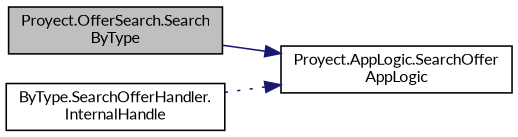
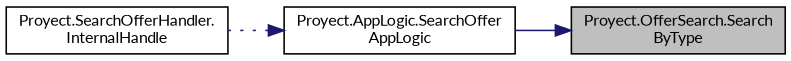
edge "Proyect.OfferSearch.Search ByType" -> "Proyect.AppLogic.SearchOffer AppLogic": reversed
node "ByType.SearchOfferHandler. InternalHandle": label "ByType.SearchOfferHandler. InternalHandle" -> "Proyect.SearchOfferHandler. InternalHandle"
